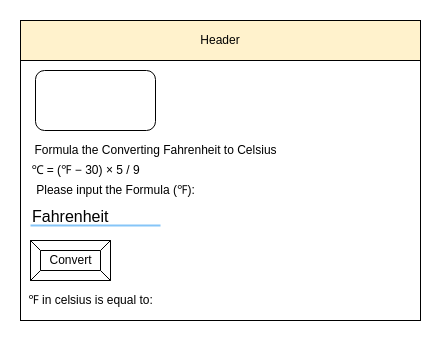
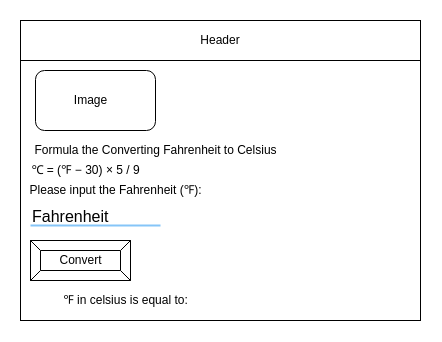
node "Header": fillcolor #fff2cc -> #ffffff
node "Image": added
node "Please input the Formula (℉):": label "Please input the Formula (℉):" -> "Please input the Fahrenheit (℉):"
node "Convert": size 80x40 -> 100x40
node "℉ in celsius is equal to:": moved (91, 301) -> (126, 301)
